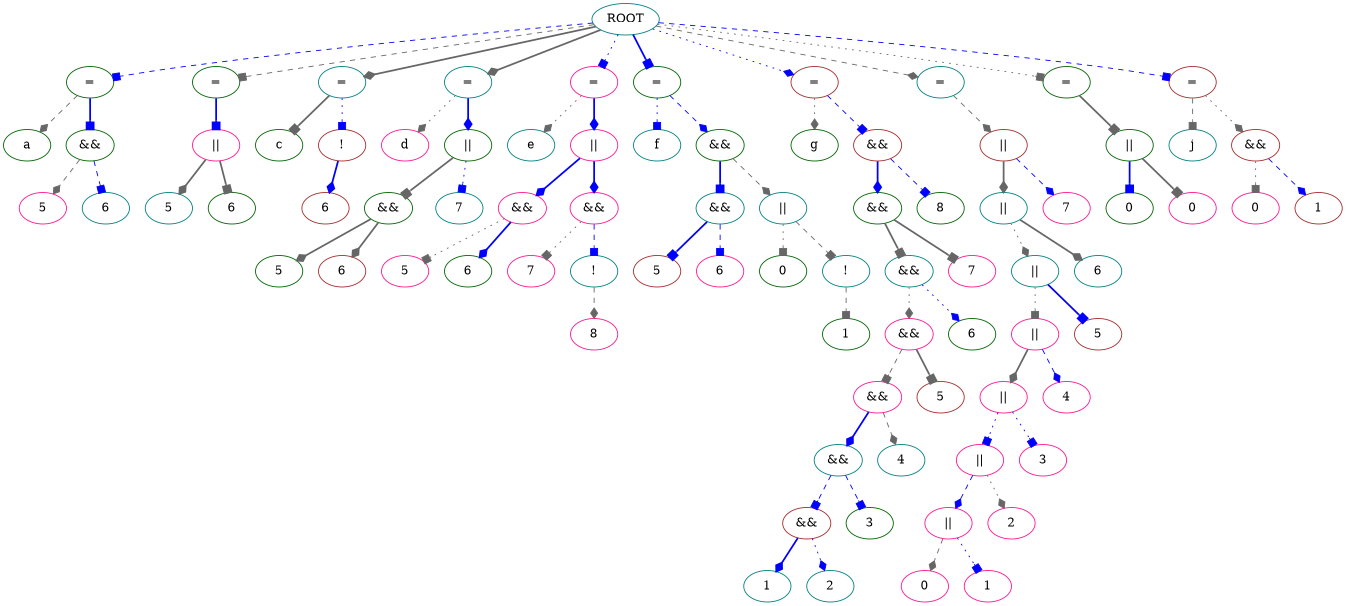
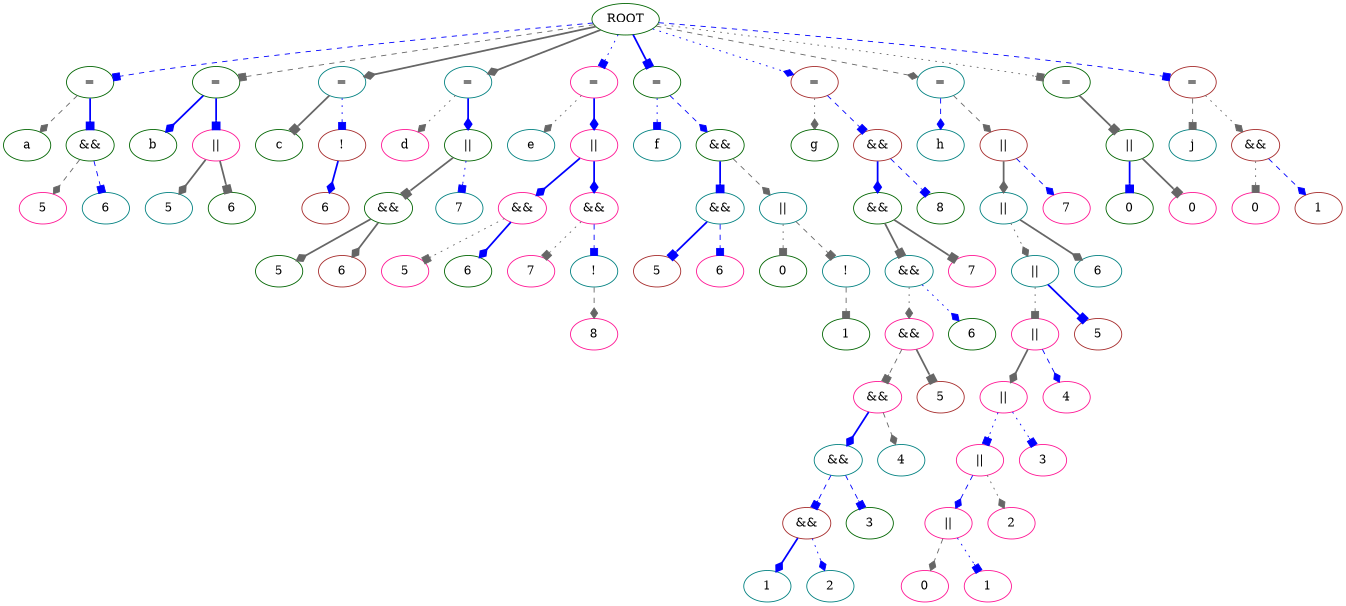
node "ROOT": color teal -> darkgreen
node "b": added
node "h": added
